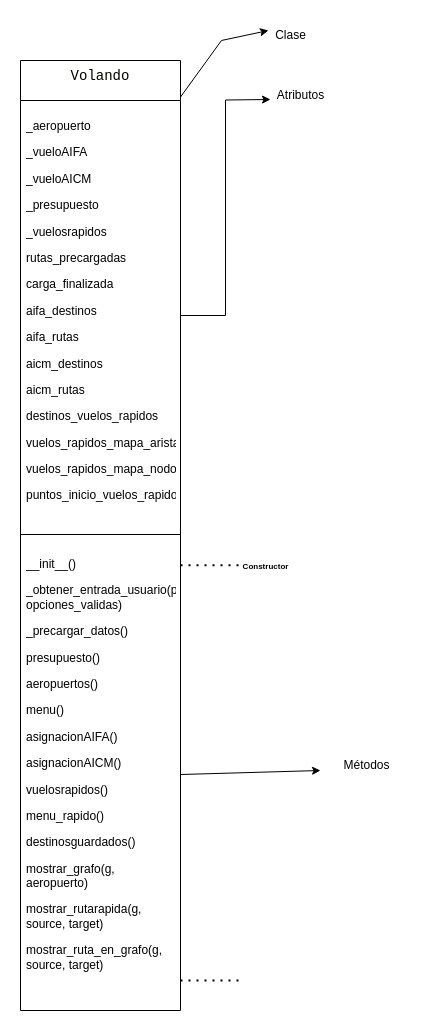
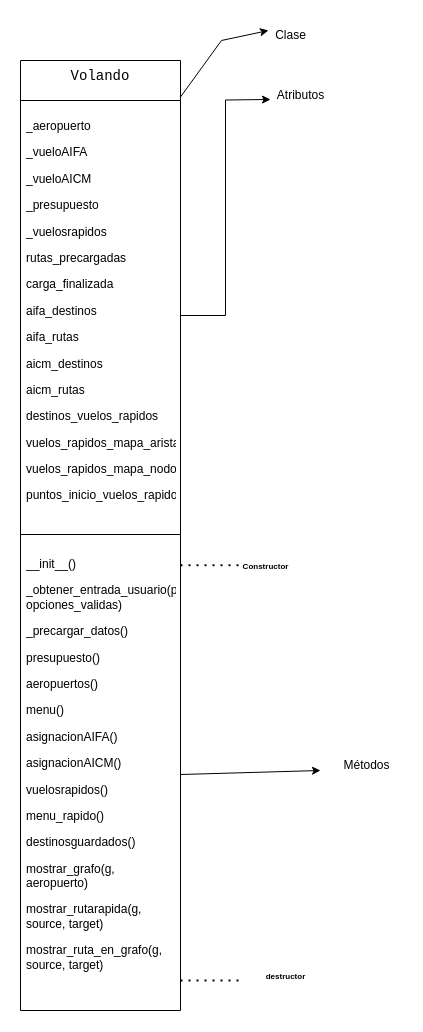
node "destructor": added
